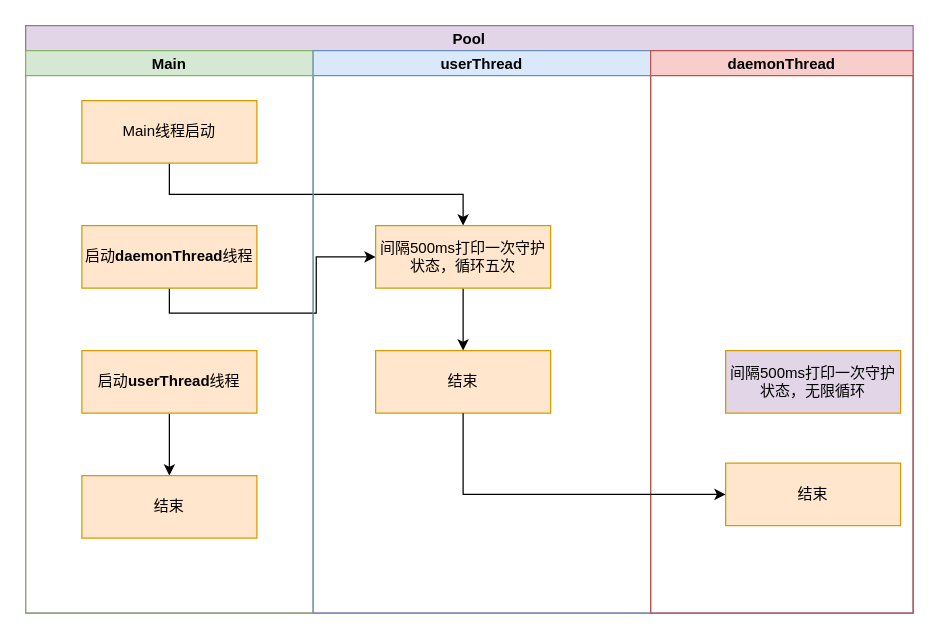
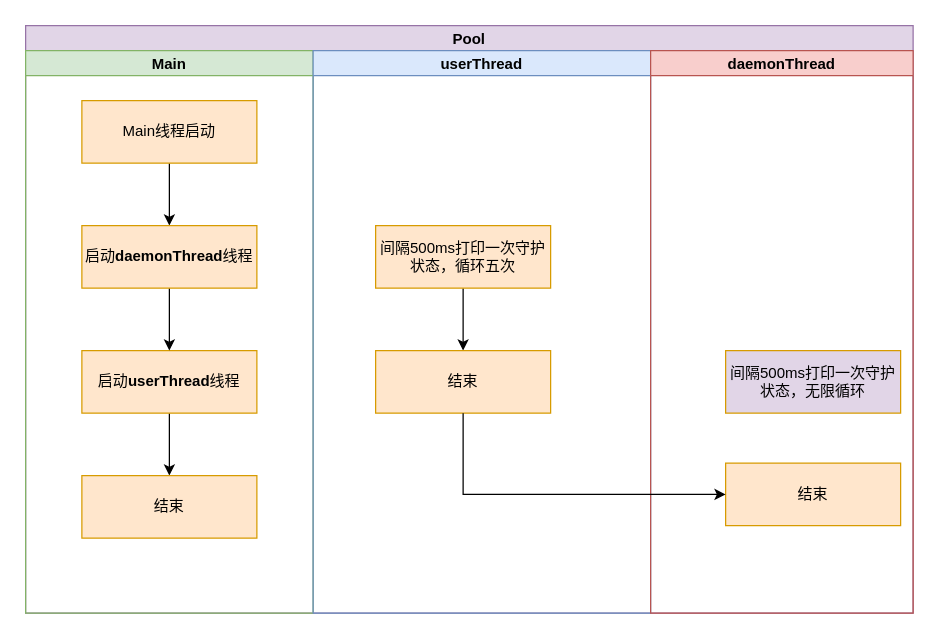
edge "Main线程启动" -> "间隔500ms打印一次守护状态，循环五次": now "Main线程启动" -> "启动daemonThread线程"
edge "启动daemonThread线程" -> "间隔500ms打印一次守护状态，循环五次": now "启动daemonThread线程" -> "启动userThread线程"
